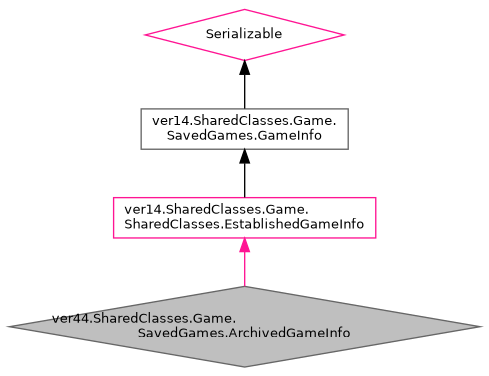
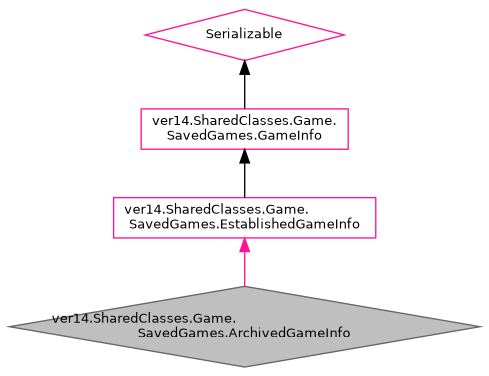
node "ver14.SharedClasses.Game. SavedGames.GameInfo": color gray40 -> deeppink
node "ver14.SharedClasses.Game. SharedClasses.EstablishedGameInfo": label "ver14.SharedClasses.Game. SharedClasses.EstablishedGameInfo" -> "ver14.SharedClasses.Game. SavedGames.EstablishedGameInfo"
node "ver44.SharedClasses.Game. SavedGames.ArchivedGameInfo": label "ver44.SharedClasses.Game. SavedGames.ArchivedGameInfo" -> "ver14.SharedClasses.Game. SavedGames.ArchivedGameInfo"
